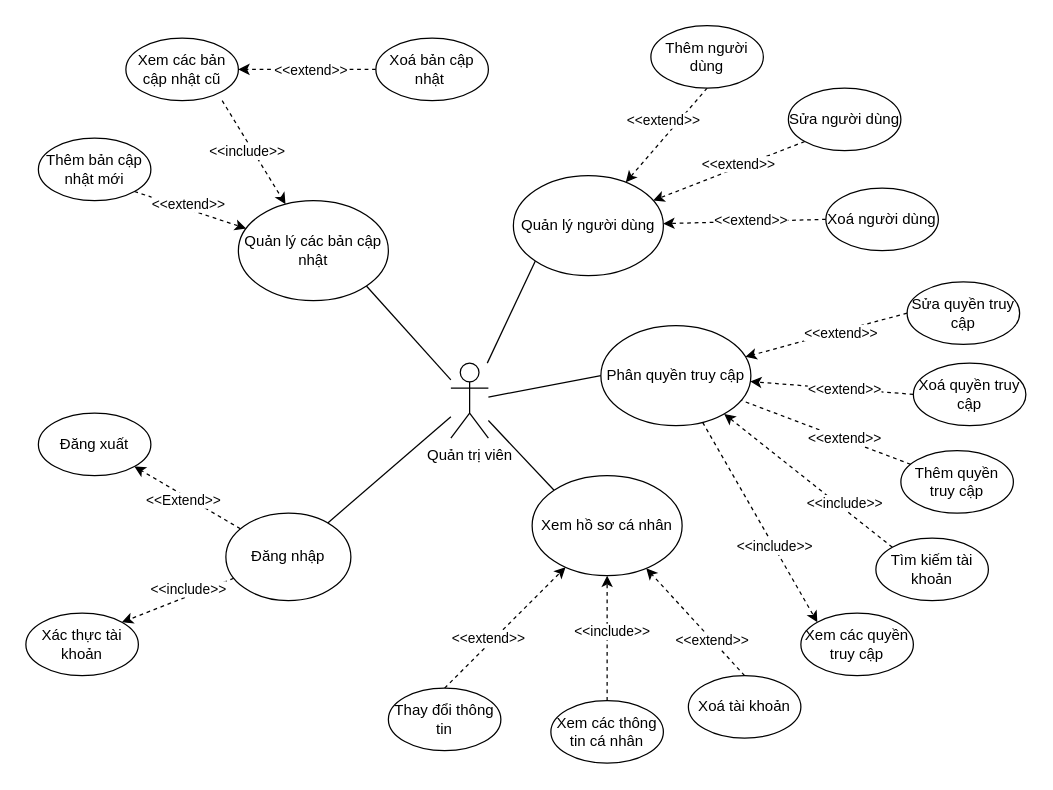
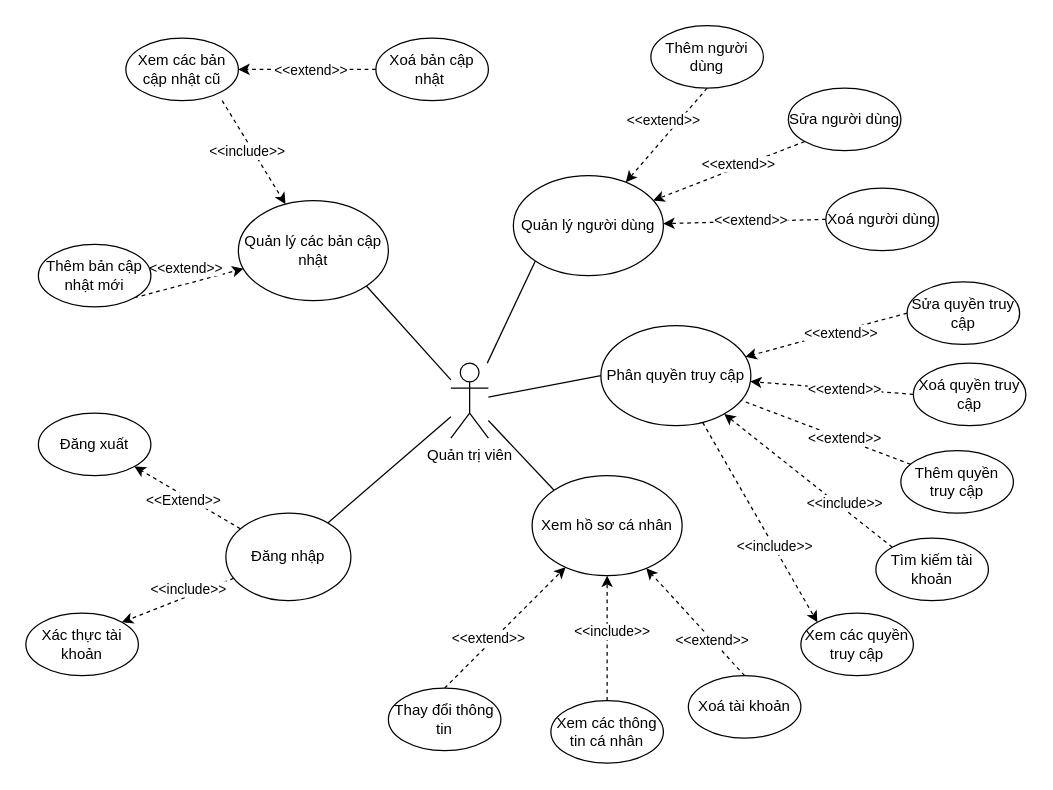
node "Thêm bản cập nhật mới": moved (94, 169) -> (94, 276)
